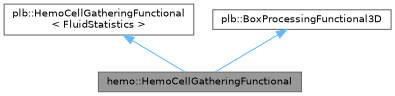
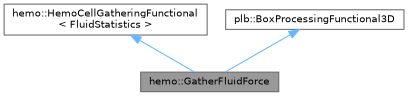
node "plb::HemoCellGatheringFunctional < FluidStatistics >": label "plb::HemoCellGatheringFunctional < FluidStatistics >" -> "hemo::HemoCellGatheringFunctional < FluidStatistics >"
node "hemo::HemoCellGatheringFunctional": label "hemo::HemoCellGatheringFunctional" -> "hemo::GatherFluidForce"
